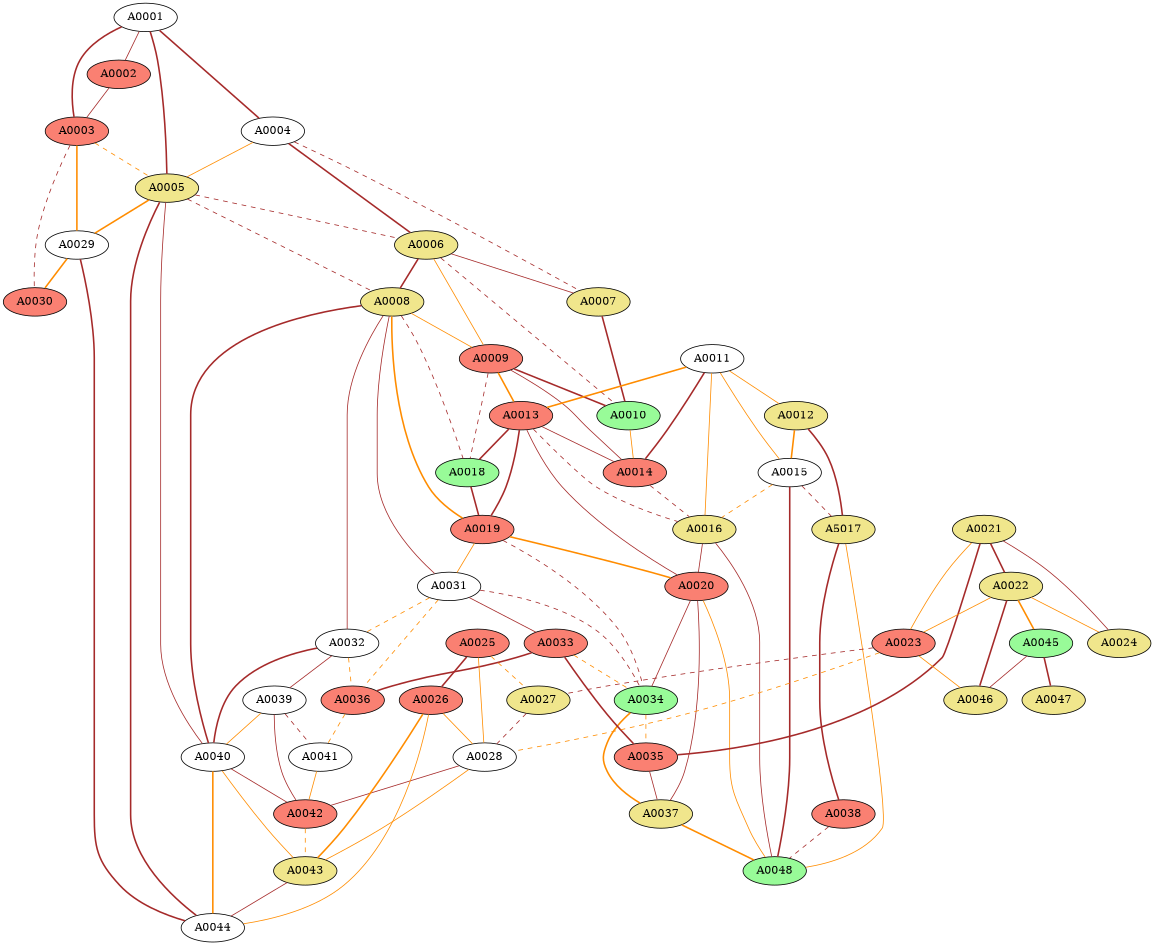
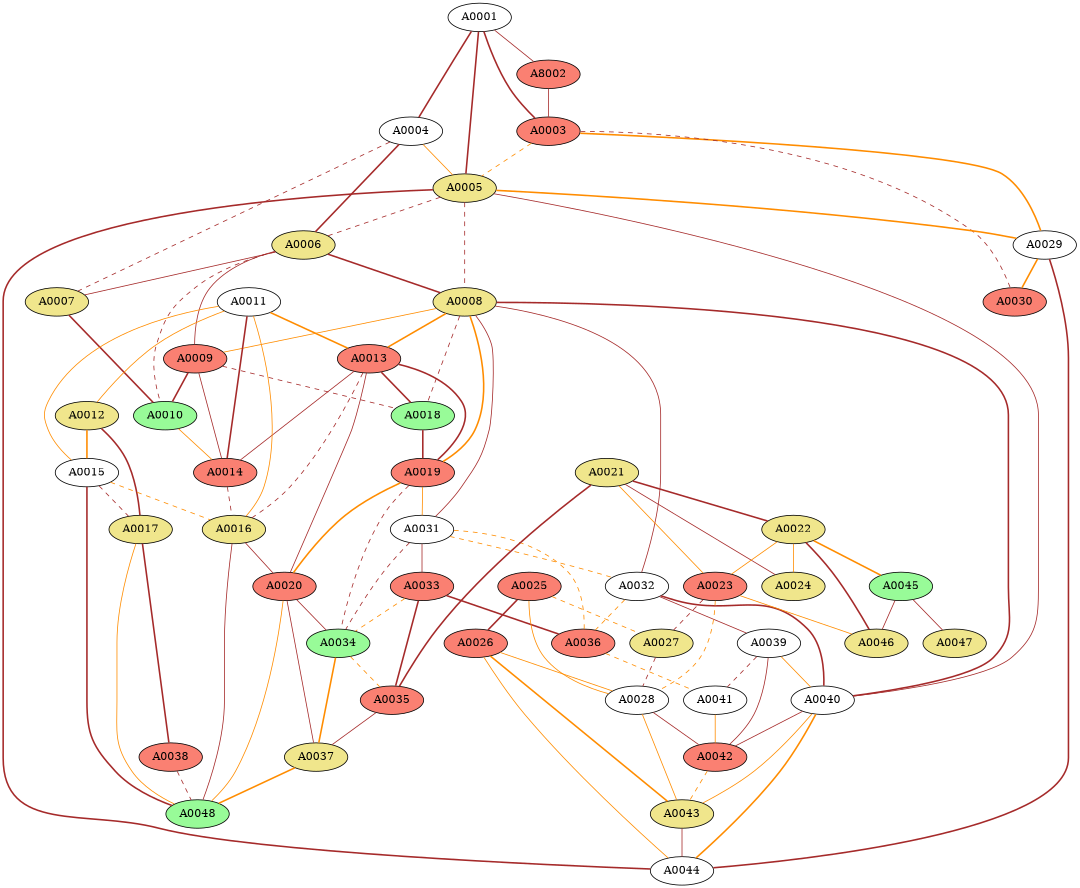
node "A0002": label "A0002" -> "A8002"
edge "A0006" -- "A0009": color darkorange -> brown
edge "A0009" -- "A0013": now "A0008" -- "A0013"
node "A5017": label "A5017" -> "A0017"
edge "A0045" -- "A0047": style bold -> solid
